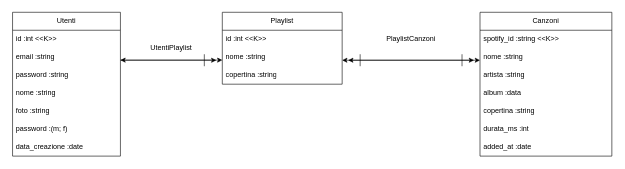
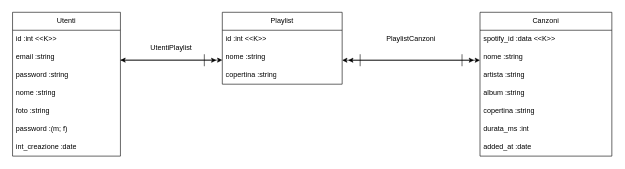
node "spotify_id :string <<K>>": label "spotify_id :string <<K>>" -> "spotify_id :data <<K>>"
node "album :data": label "album :data" -> "album :string"
node "data_creazione :date": label "data_creazione :date" -> "int_creazione :date"
